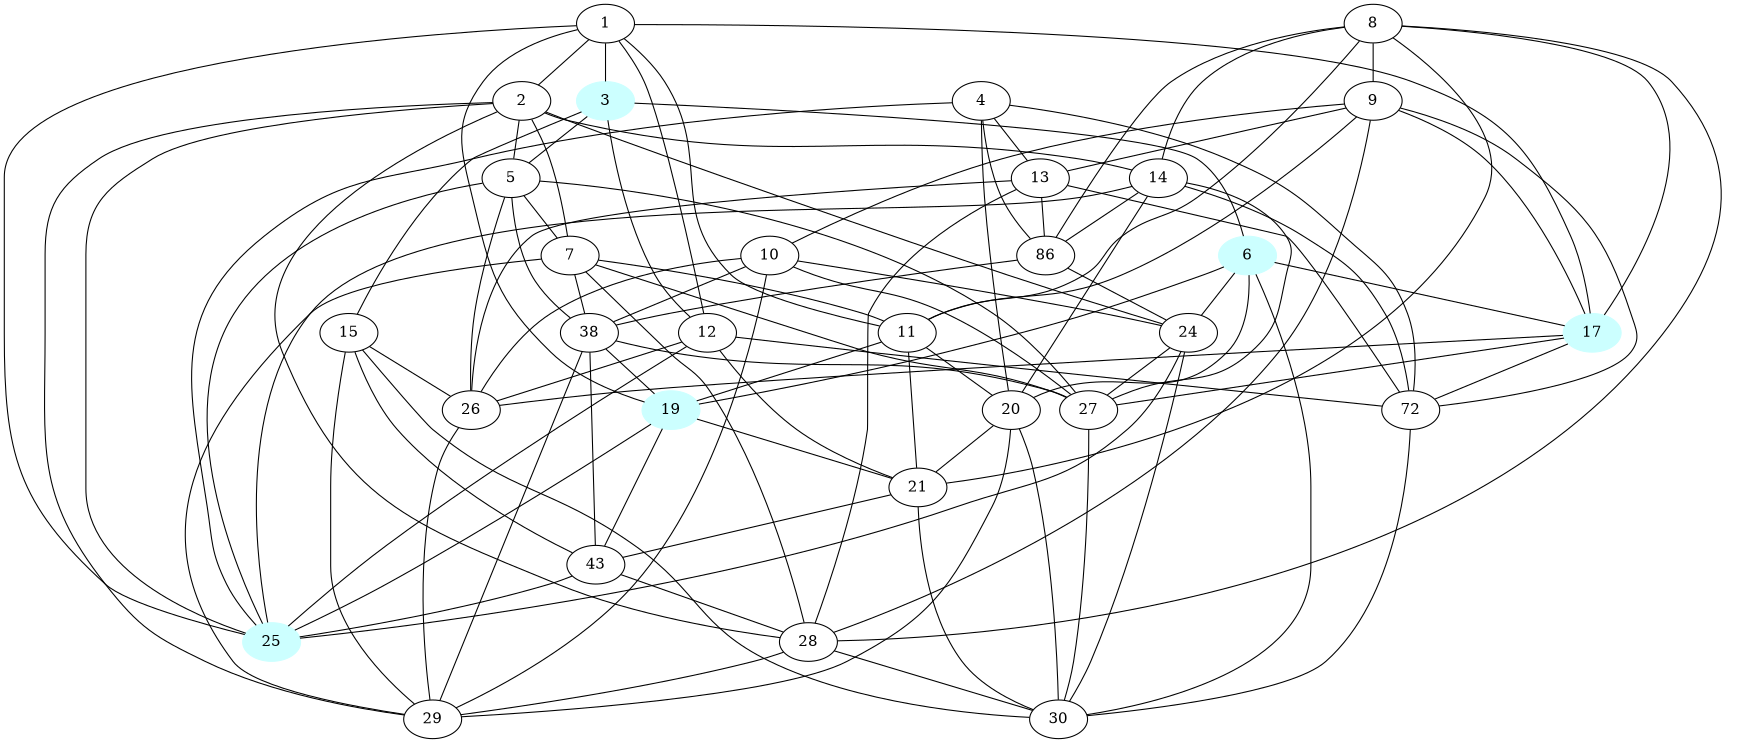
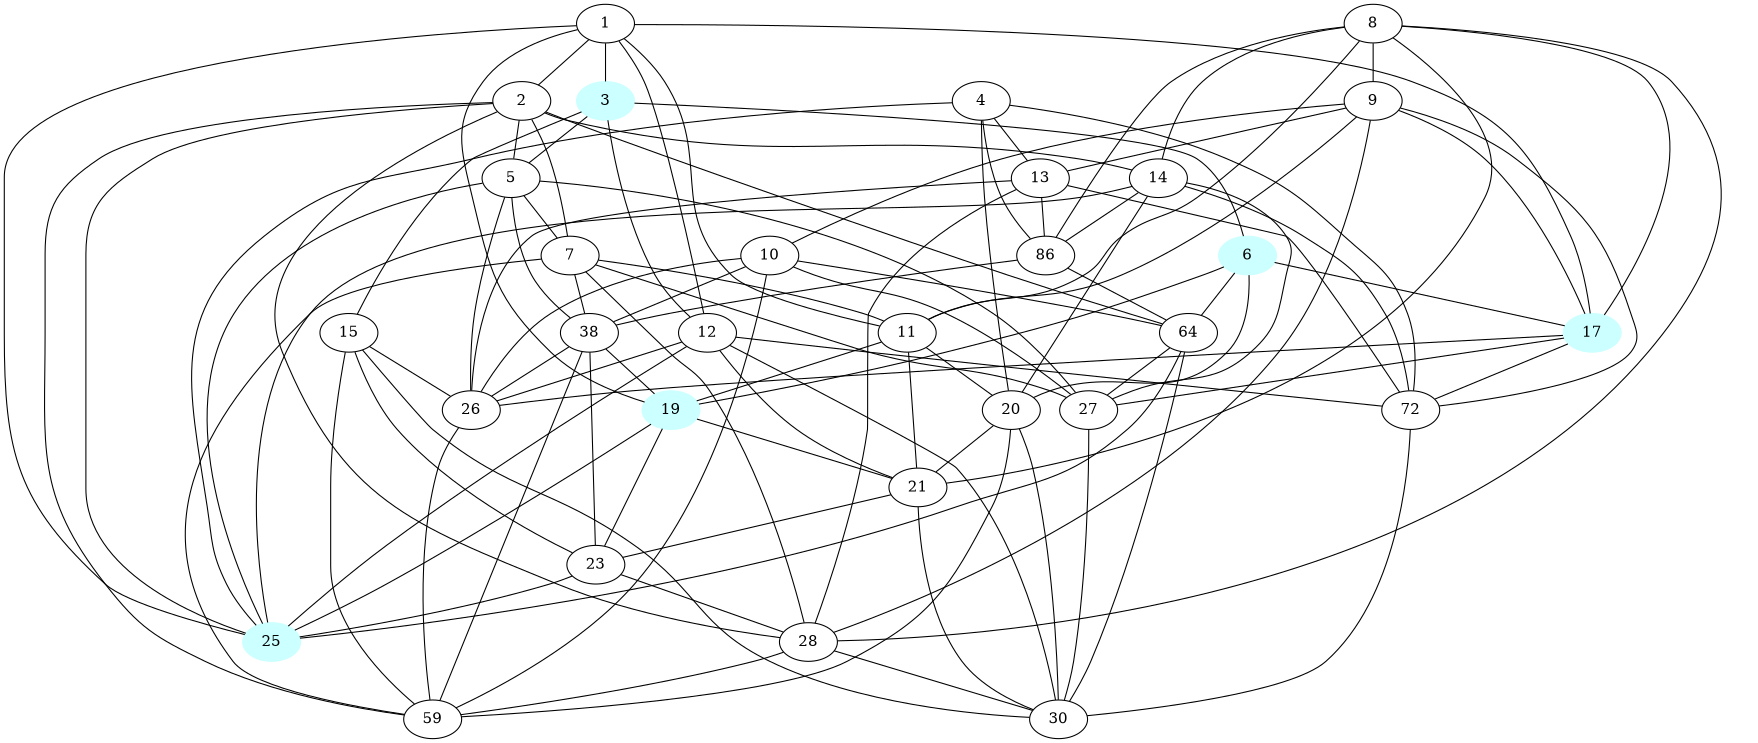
node "24": label "24" -> "64"
edge "38" -- "27": now "38" -- "26"
edge "6" -- "30": now "12" -- "30"
node "43": label "43" -> "23"
node "29": label "29" -> "59"
